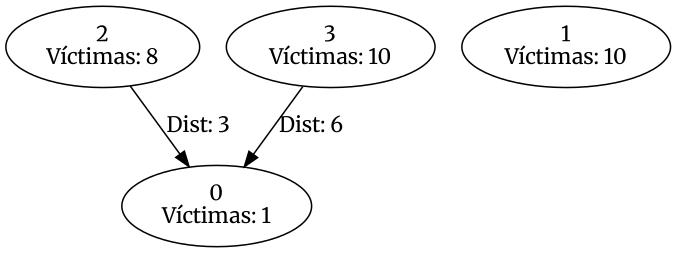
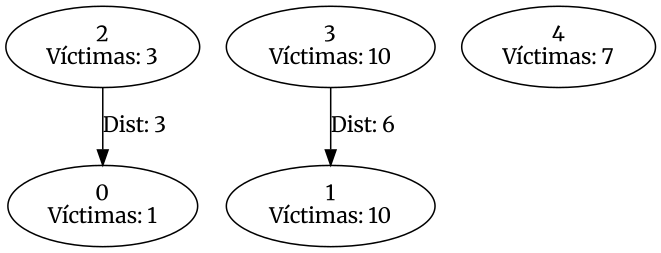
node "2 Víctimas: 8": label "2 Víctimas: 8" -> "2 Víctimas: 3"
node "4 Víctimas: 7": added
edge "3 Víctimas: 10" -> "0 Víctimas: 1": now "3 Víctimas: 10" -> "1 Víctimas: 10"
